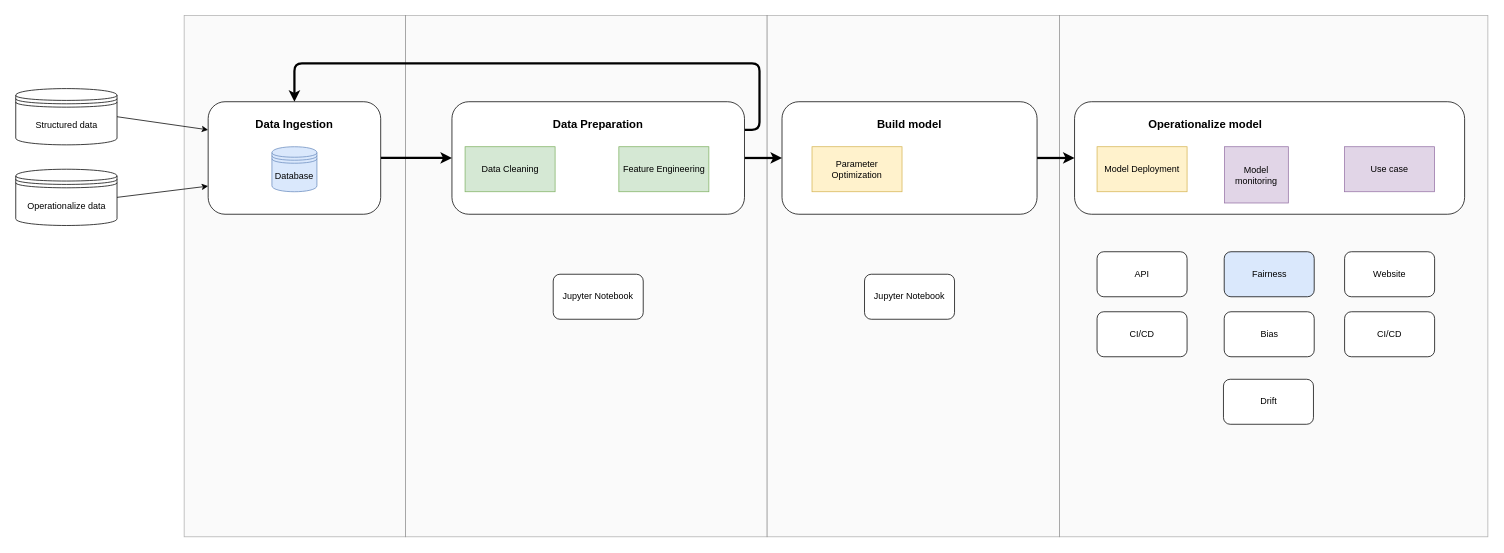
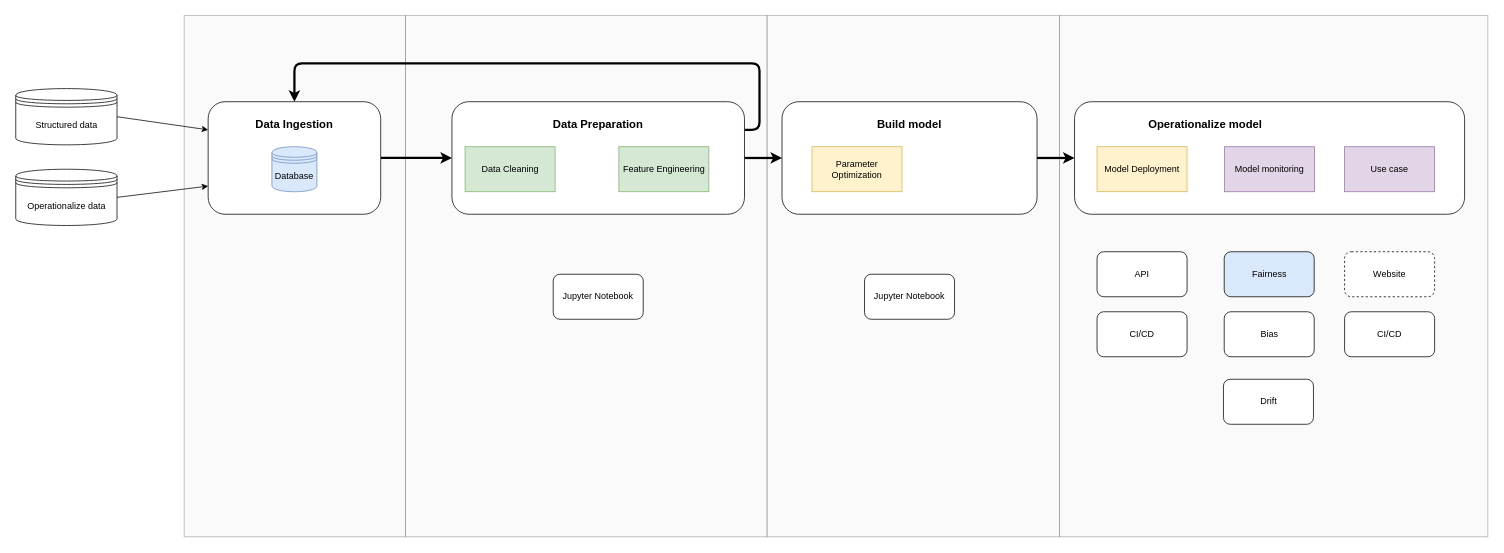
node "Model monitoring": size 64x56 -> 90x45
node "Website": style solid -> dashed
